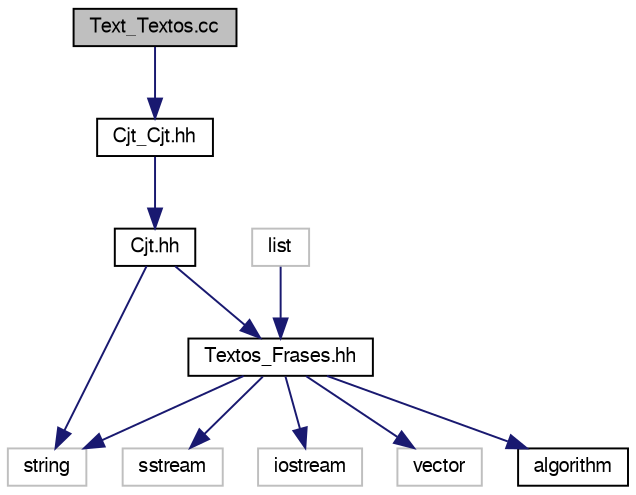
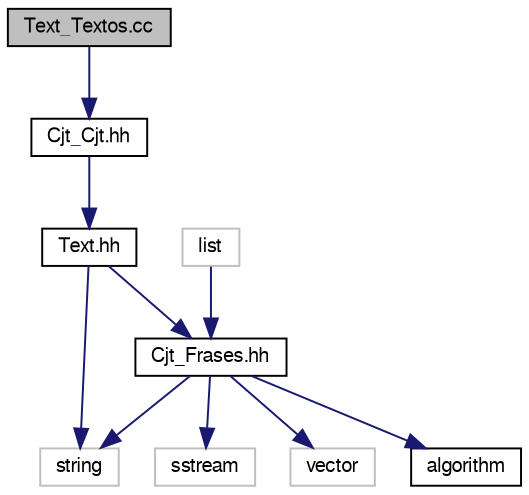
node "Cjt.hh": label "Cjt.hh" -> "Text.hh"
node "Textos_Frases.hh": label "Textos_Frases.hh" -> "Cjt_Frases.hh"
node "iostream": removed
